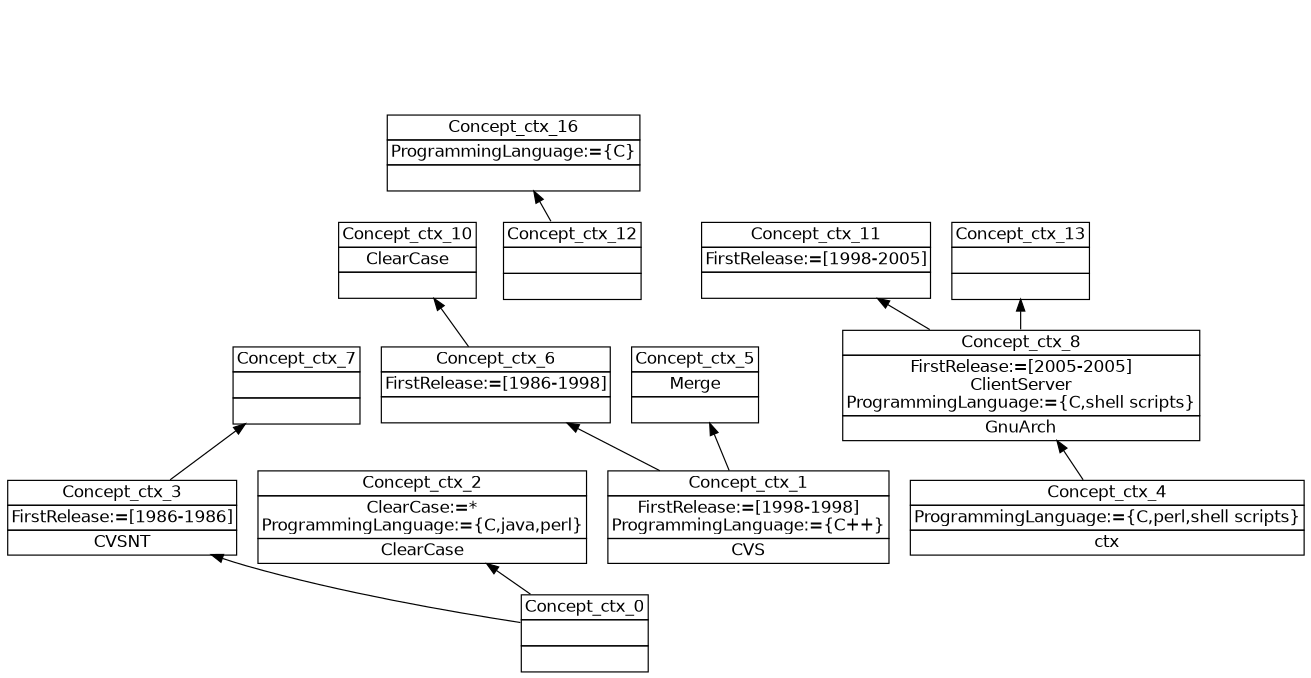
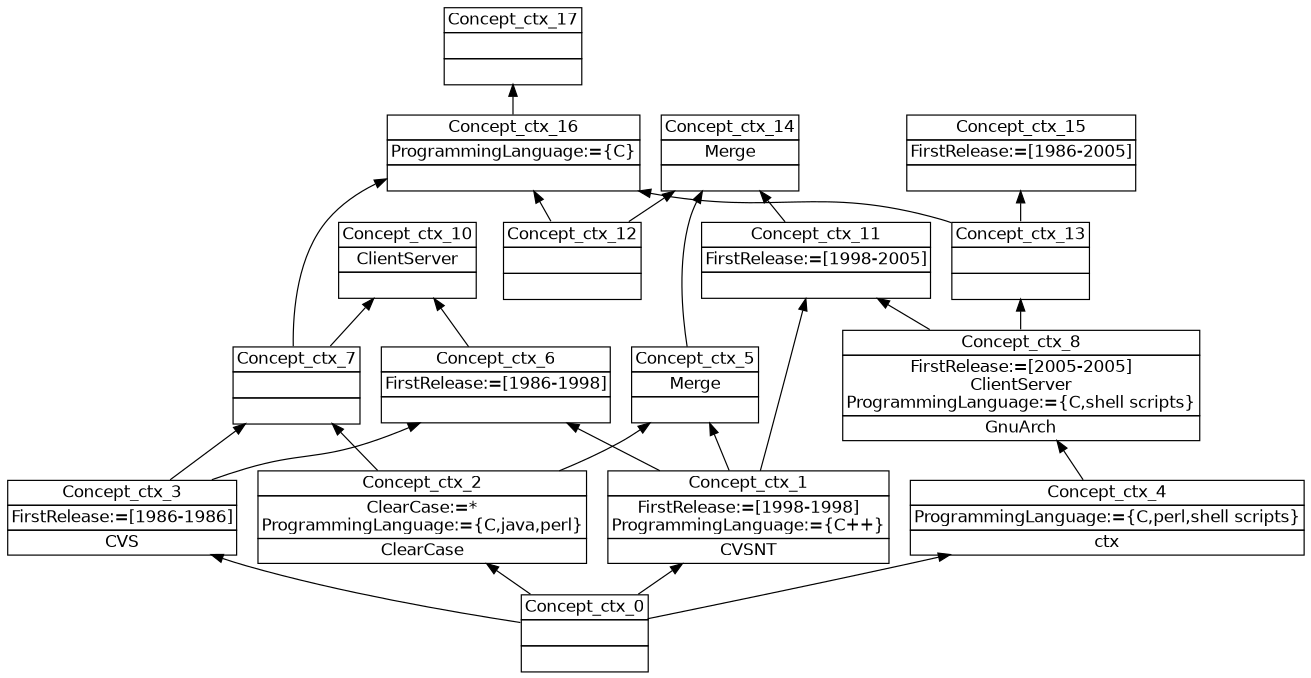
node "Concept_ctx_17": added
node "Concept_ctx_14": added
node "Concept_ctx_15": added
edge "Concept_ctx_13" -> "Concept_ctx_16": added
edge "Concept_ctx_7" -> "Concept_ctx_16": added
node "Concept_ctx_10": text "ClearCase" -> "ClientServer"
edge "Concept_ctx_7" -> "Concept_ctx_10": added
edge "Concept_ctx_1" -> "Concept_ctx_11": added
edge "Concept_ctx_2" -> "Concept_ctx_5": added
edge "Concept_ctx_2" -> "Concept_ctx_7": added
edge "Concept_ctx_3" -> "Concept_ctx_6": added
node "Concept_ctx_3": text "CVSNT" -> "CVS"
node "Concept_ctx_1": text "CVS" -> "CVSNT"
edge "Concept_ctx_0" -> "Concept_ctx_1": added
edge "Concept_ctx_0" -> "Concept_ctx_4": added
